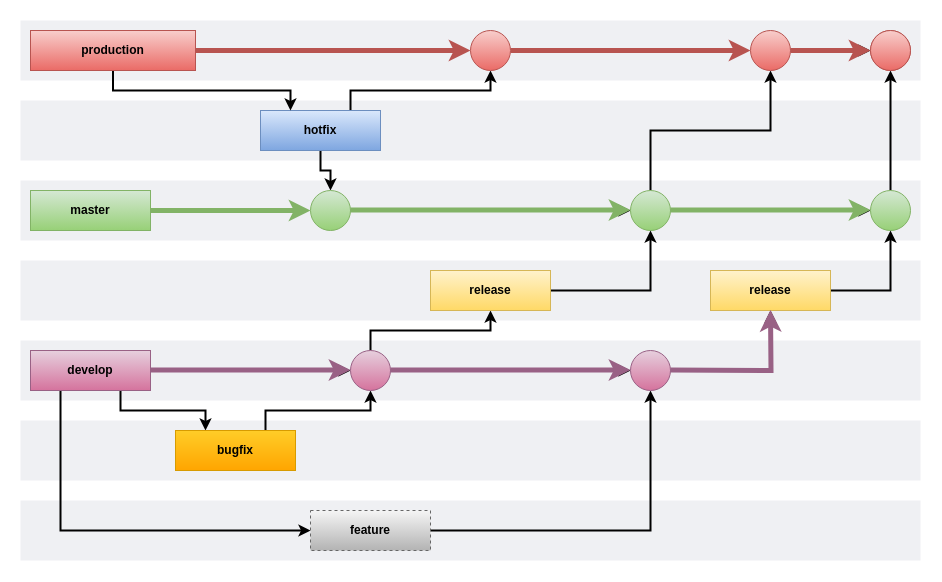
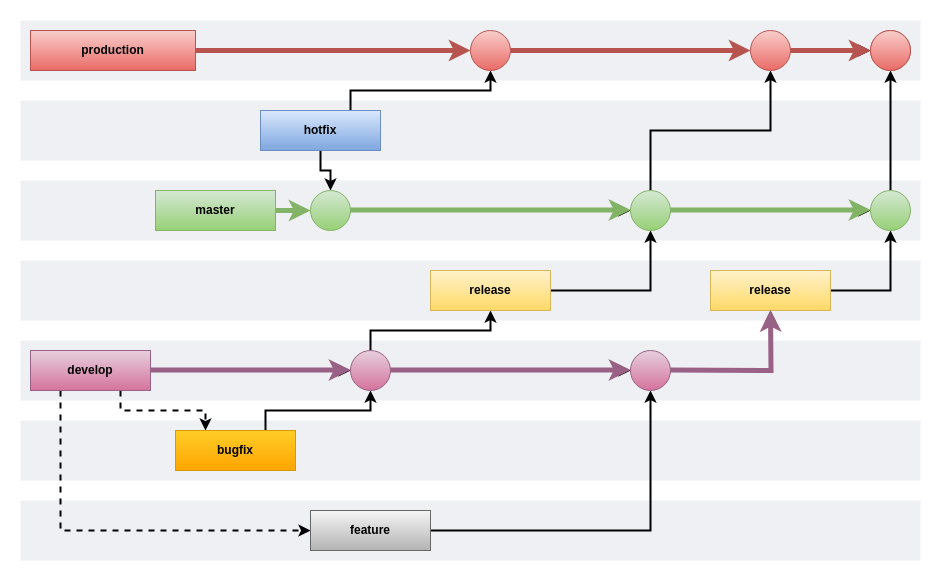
edge "production" -> "hotfix": removed
node "master": moved (91, 211) -> (216, 211)
edge "develop" -> "bugfix": style solid -> dashed
edge "develop" -> "feature": style solid -> dashed
node "feature": style dashed -> solid
